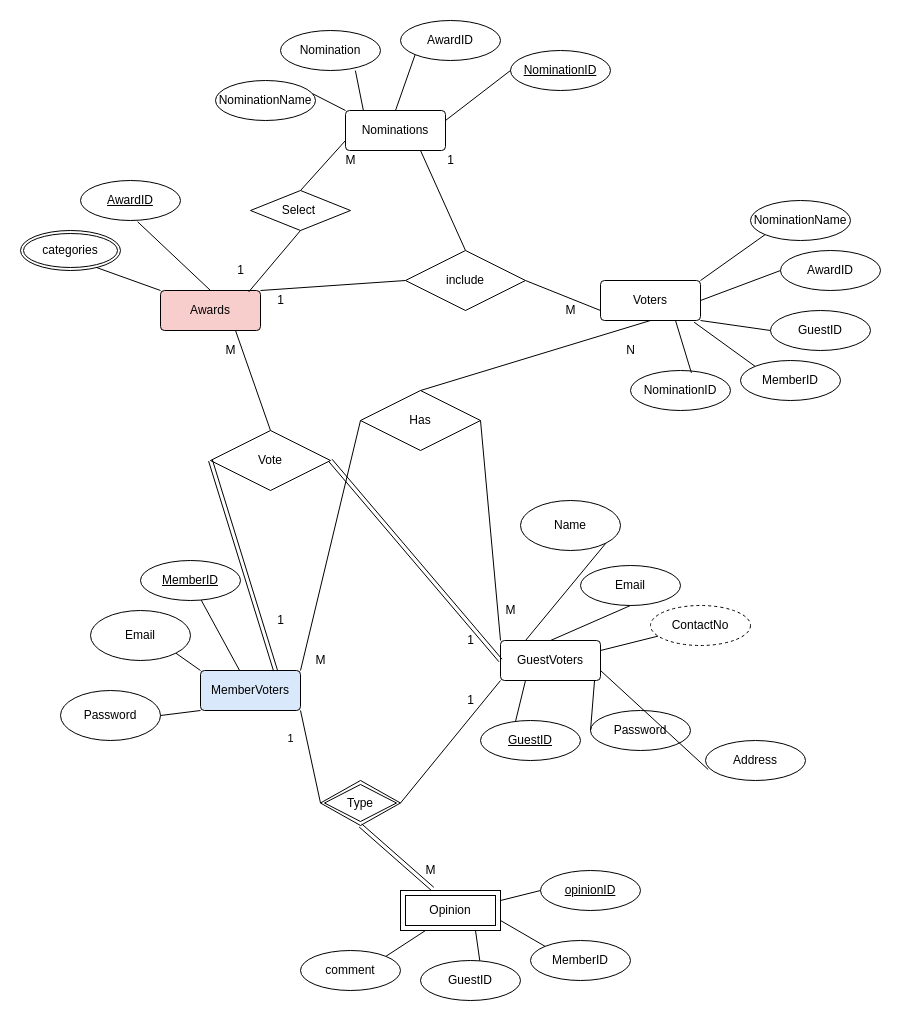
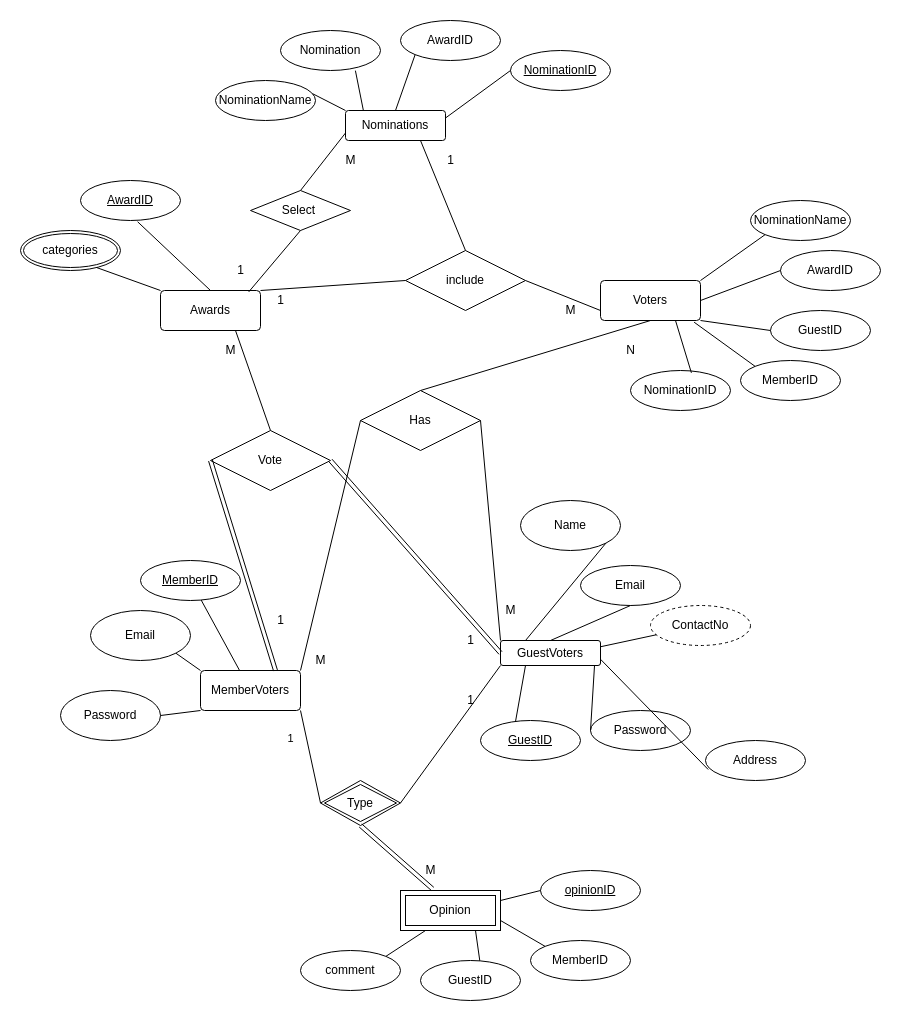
node "Nominations": size 100x40 -> 100x30
node "Awards": fillcolor #f8cecc -> #ffffff
node "GuestVoters": size 100x40 -> 100x25
node "MemberVoters": fillcolor #dae8fc -> #ffffff
